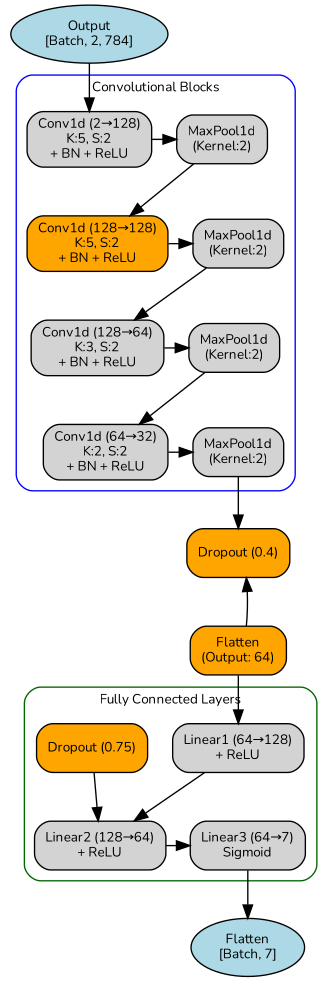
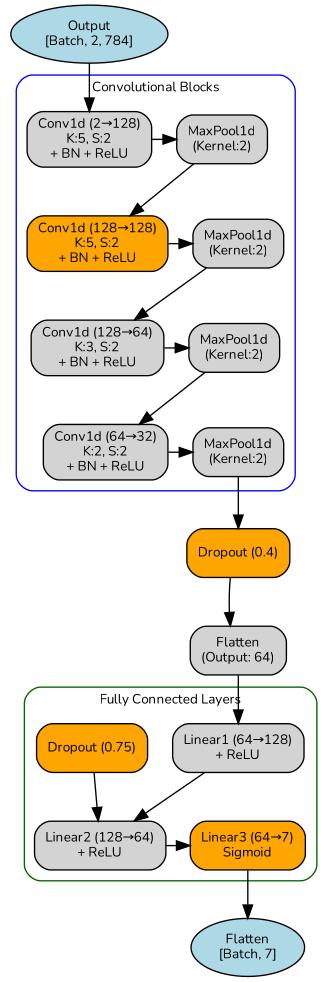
edge "Flatten (Output: 64)" -> "Dropout (0.4)": reversed
node "Flatten (Output: 64)": fillcolor orange -> lightgrey
node "Linear3 (64→7) Sigmoid": fillcolor lightgrey -> orange
